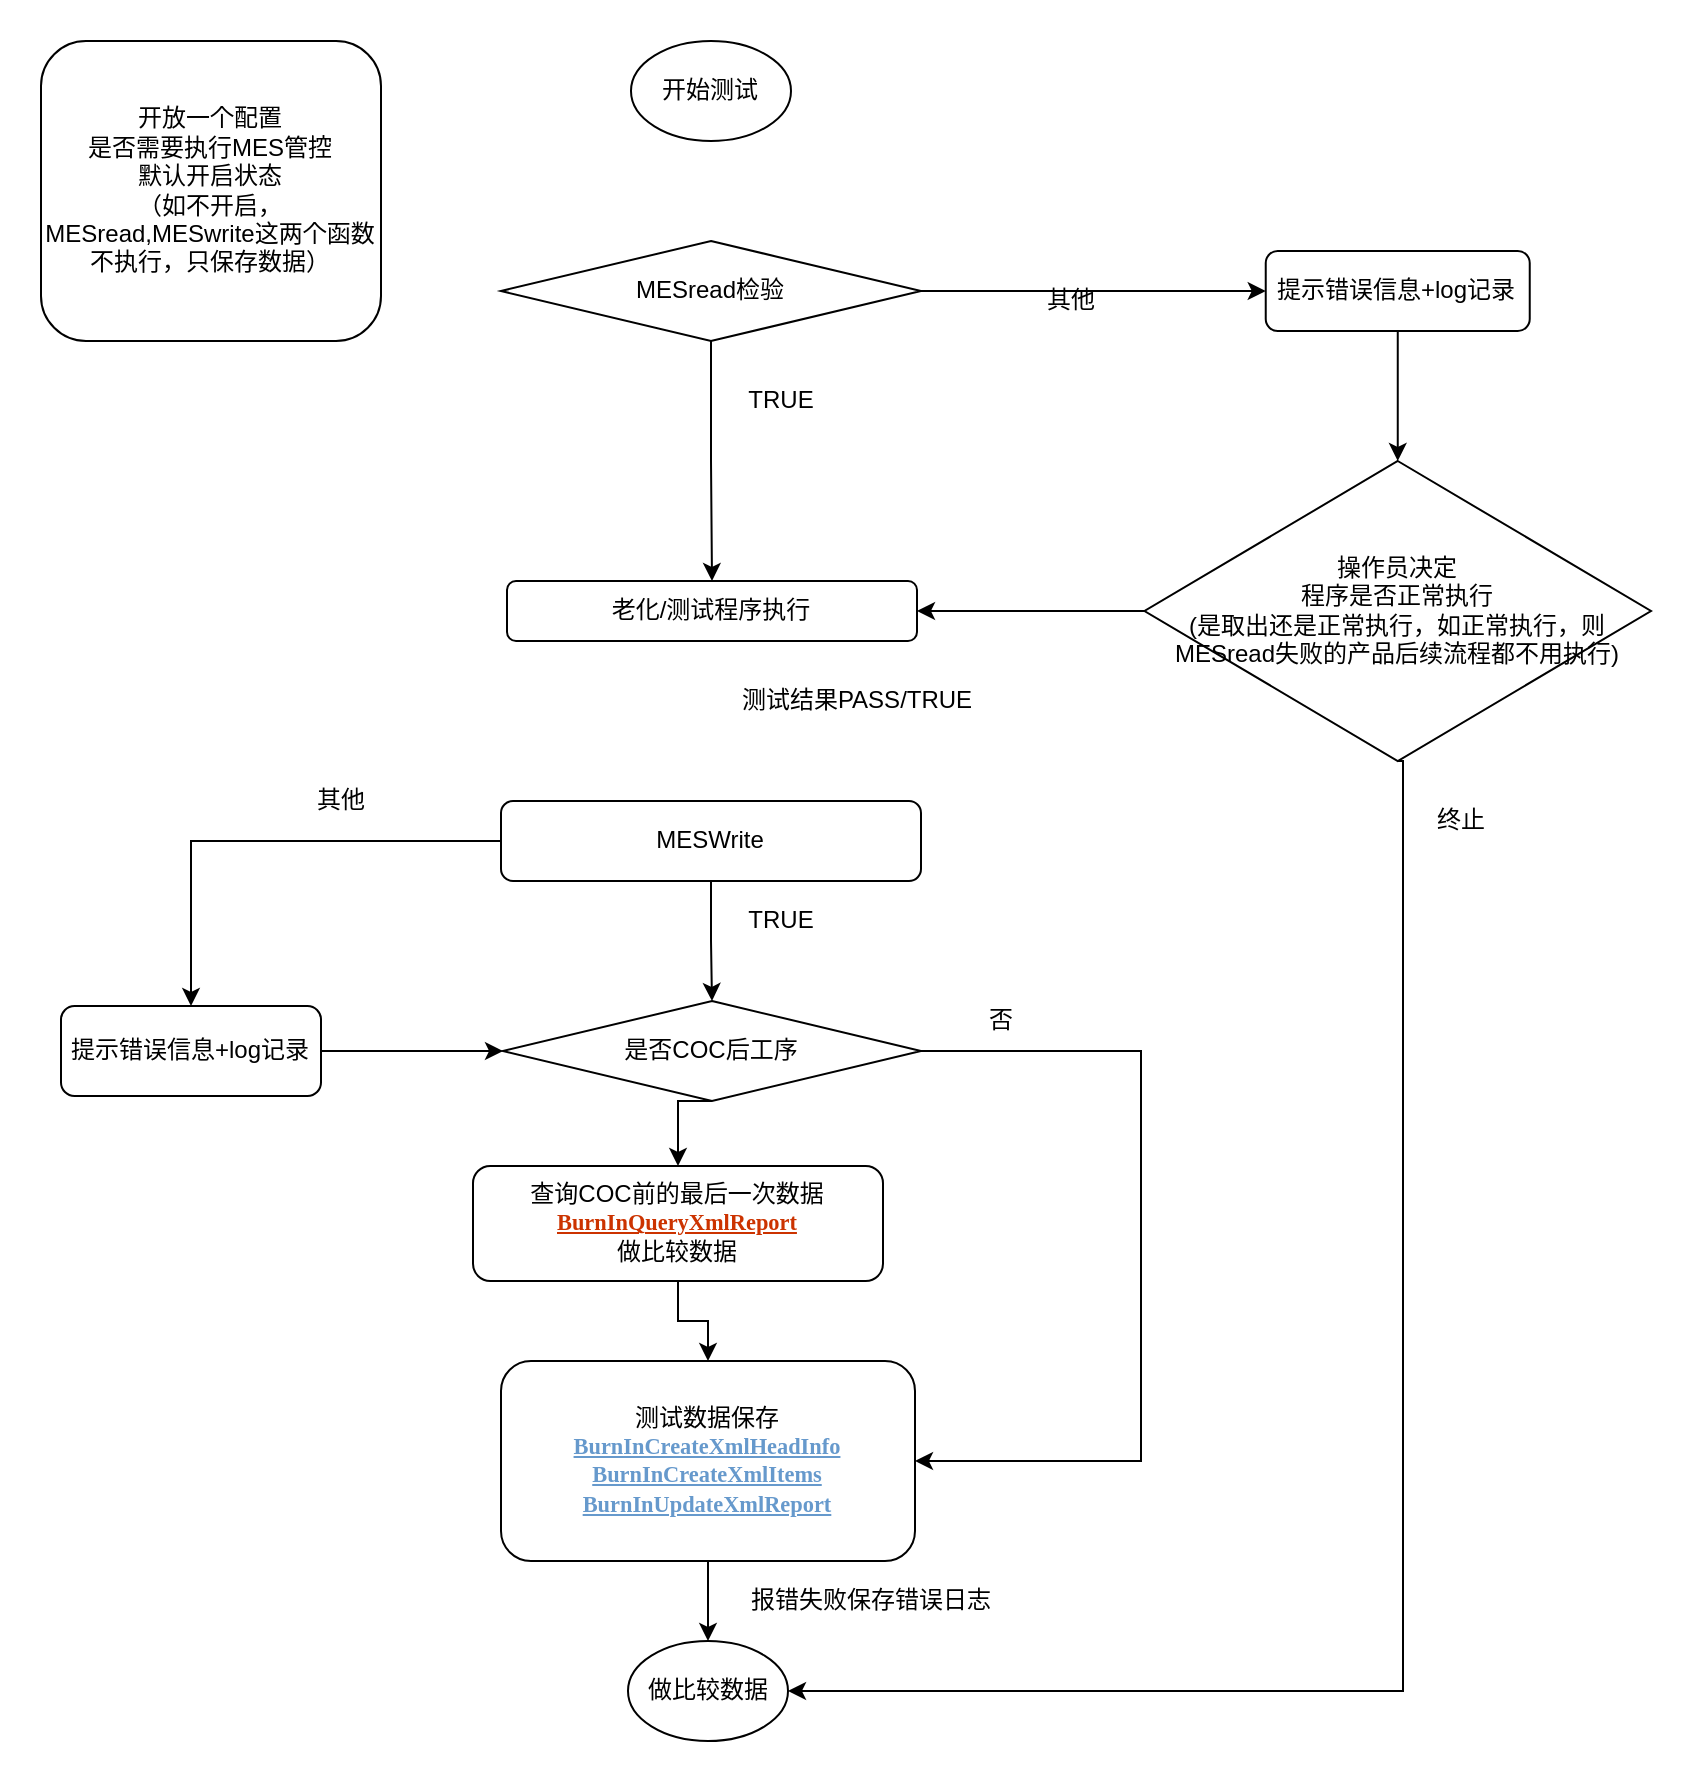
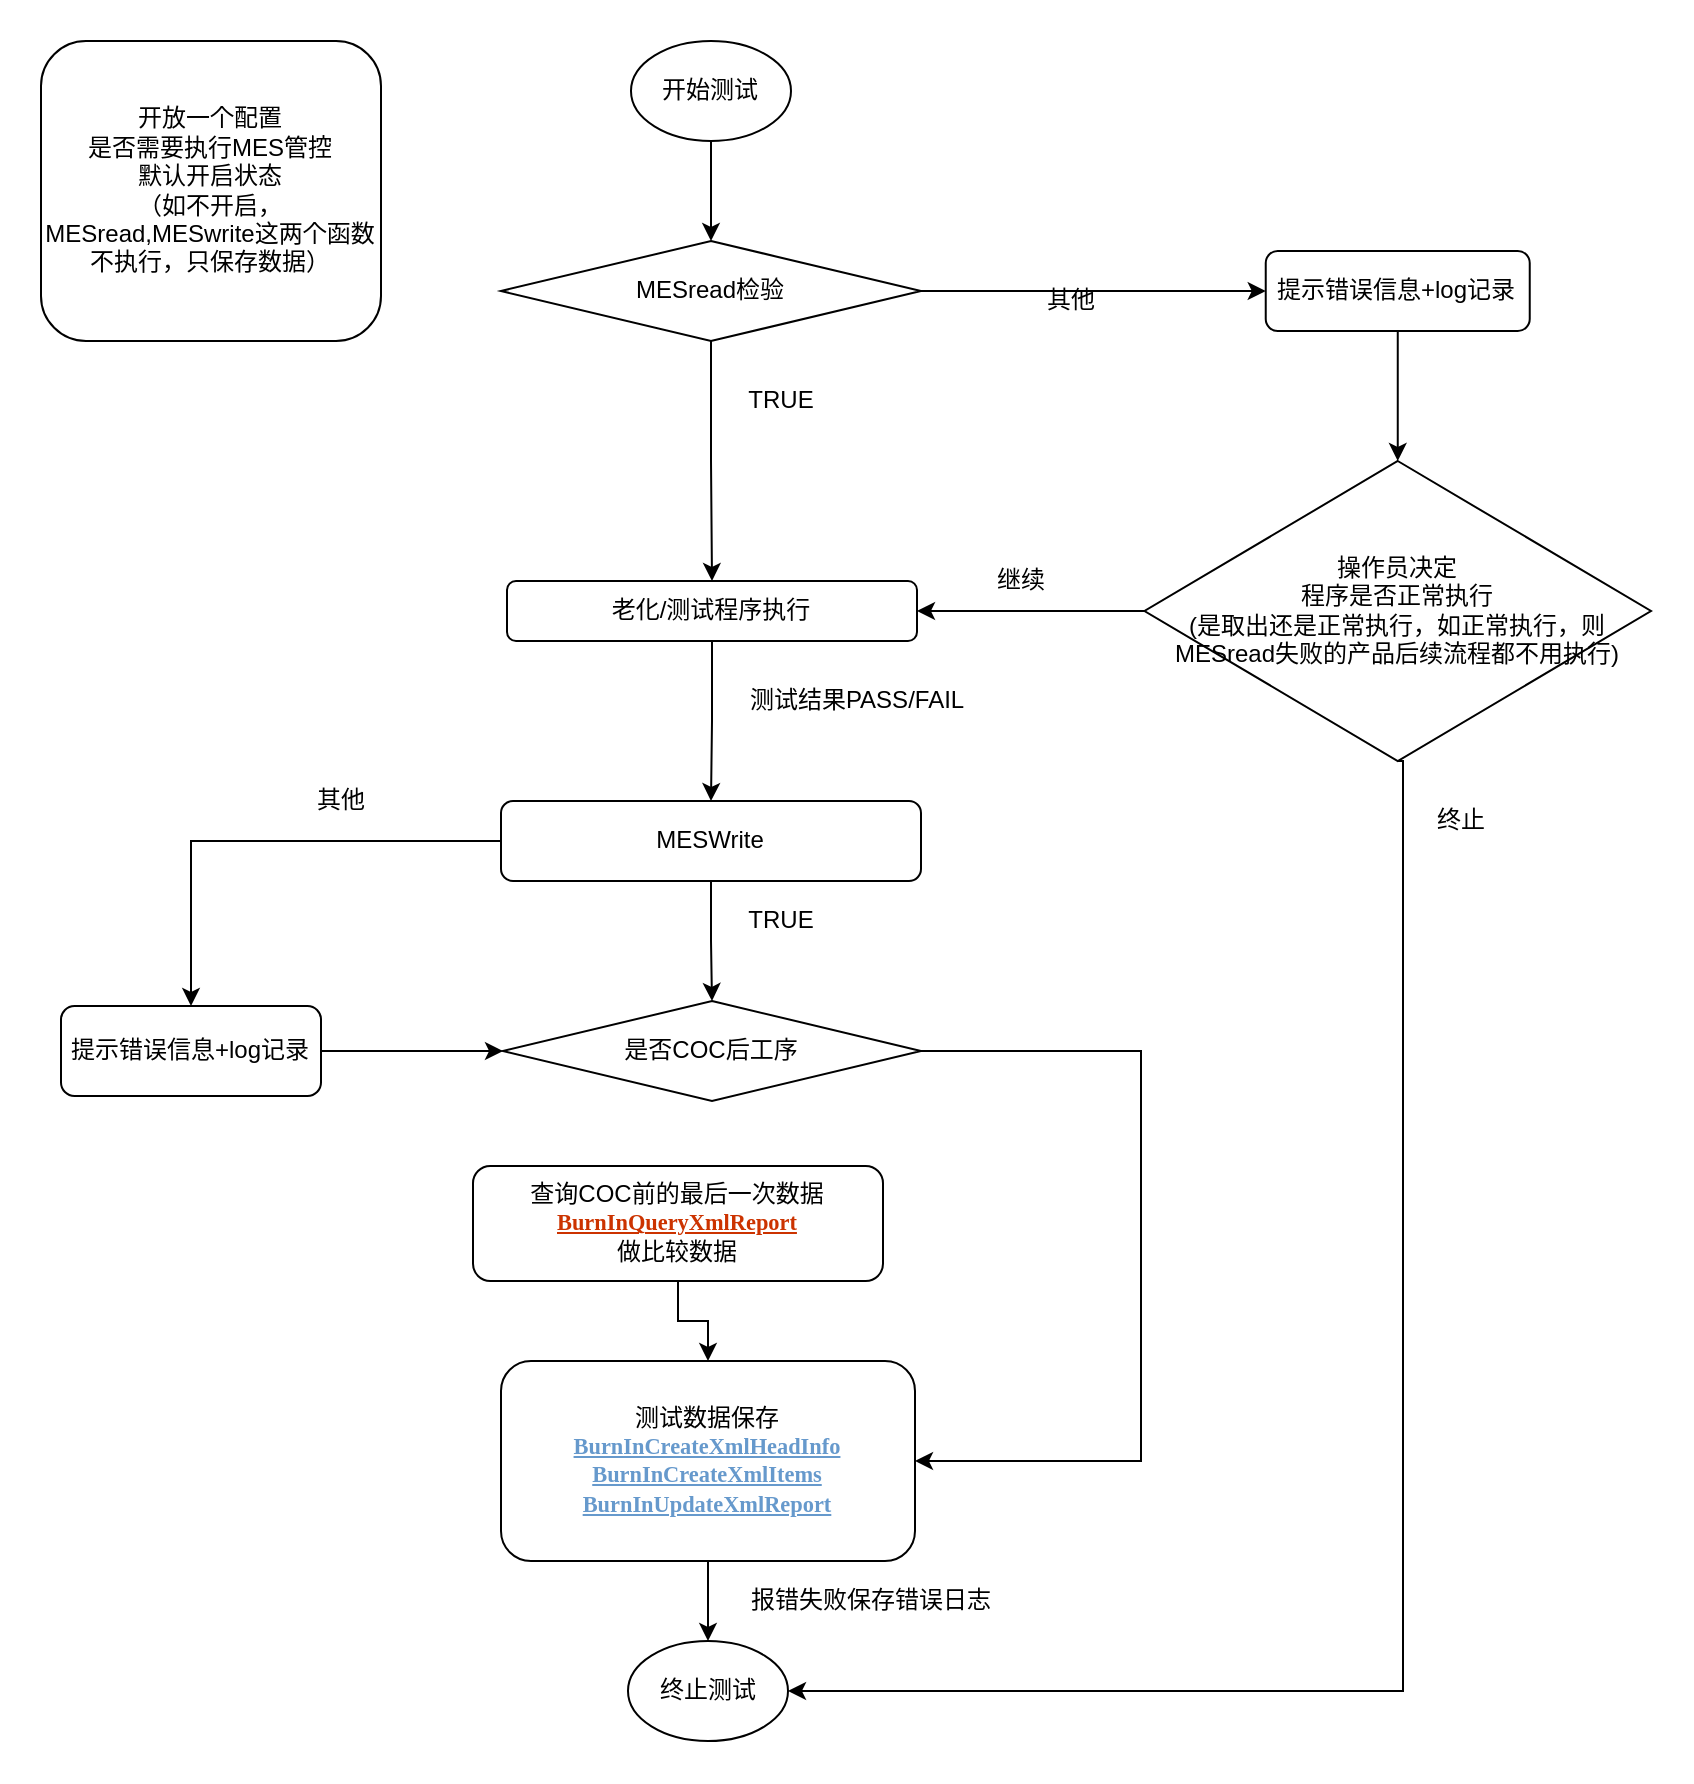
edge "开始测试" -> "MESread检验": added
node "继续": added
node "测试结果PASS/TRUE": label "测试结果PASS/TRUE" -> "测试结果PASS/FAIL"
edge "老化/测试程序执行" -> "MESWrite": added
node "否": removed
edge "是否COC后工序" -> "查询COC前的最后一次数据 BurnInQueryXmlReport 做比较数据": removed
node "做比较数据": label "做比较数据" -> "终止测试"
